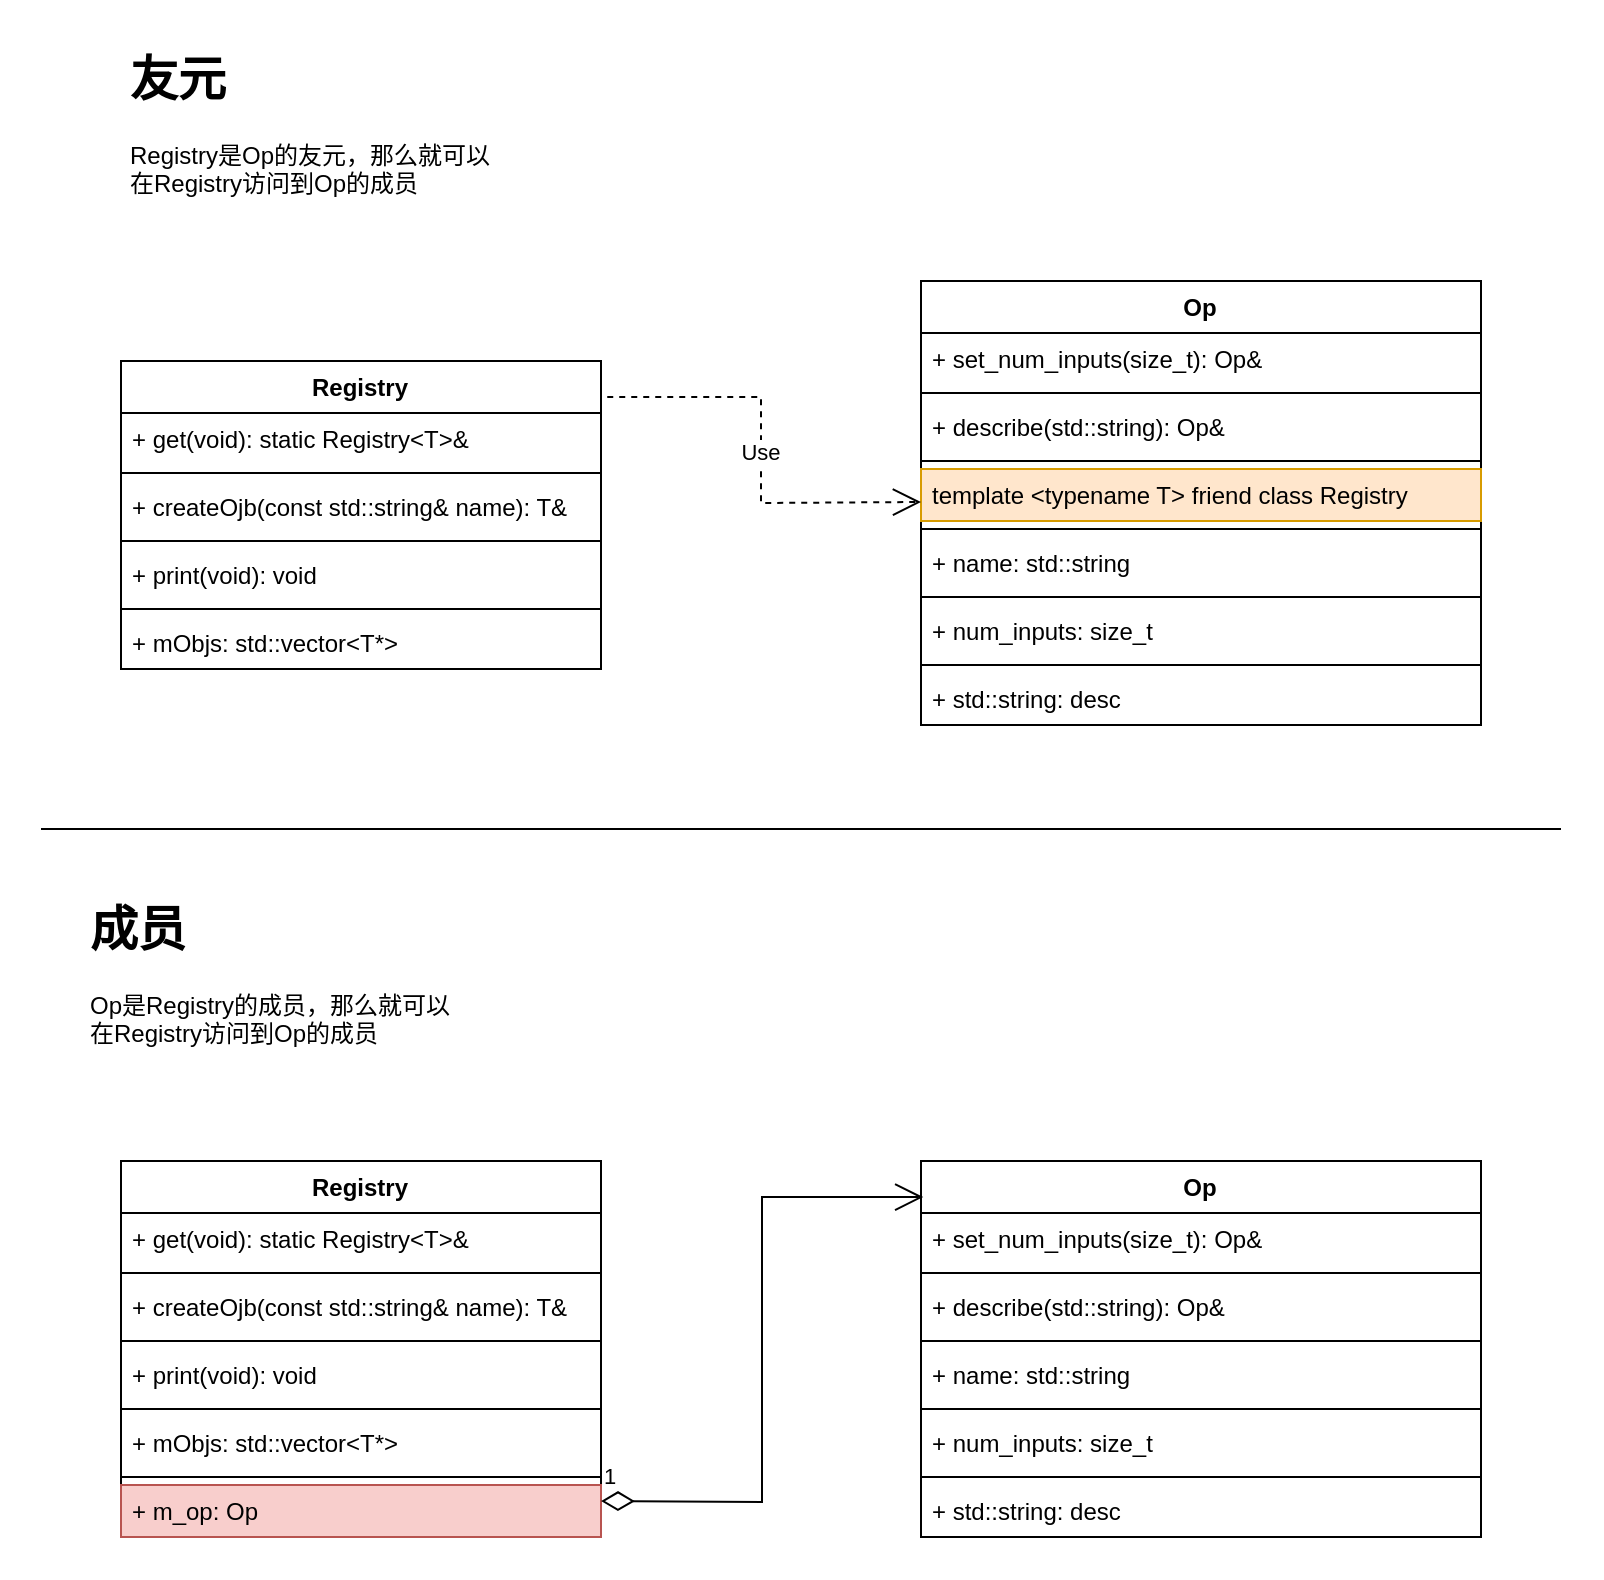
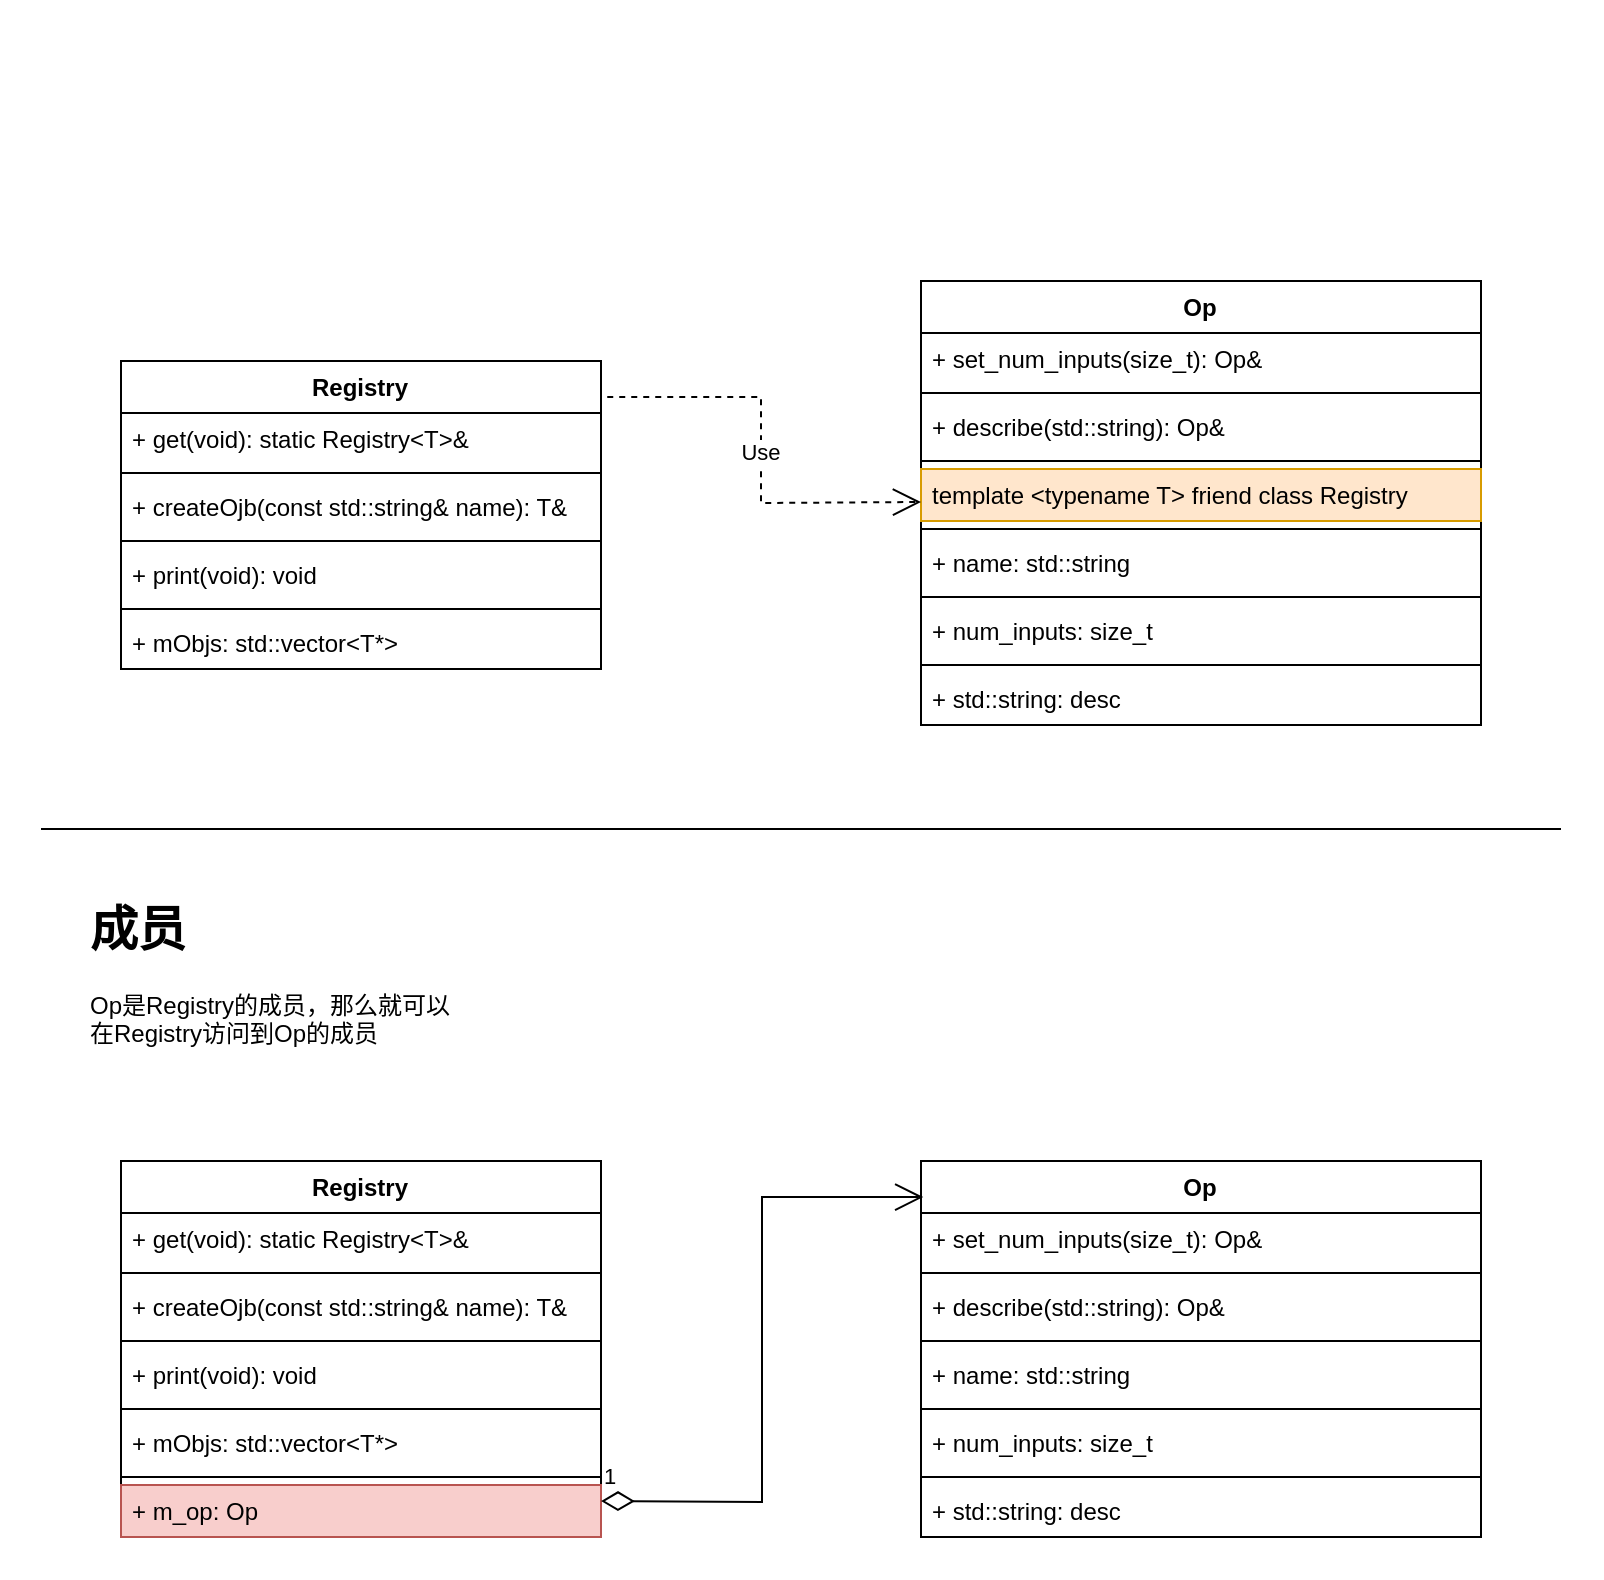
node "友元Registry是Op的友元，那么就可以在Registry访问到Op的成员": removed
